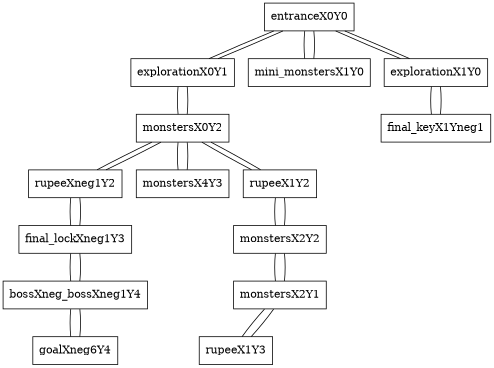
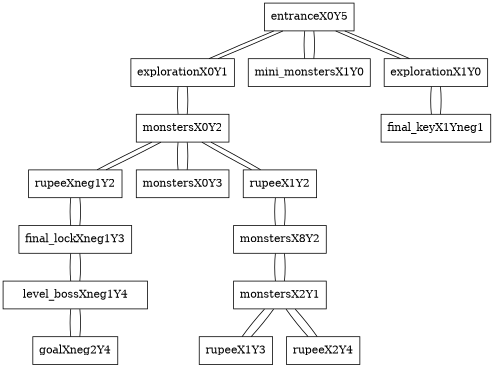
node "entranceX0Y0": label "entranceX0Y0" -> "entranceX0Y5"
node "monstersX4Y3": label "monstersX4Y3" -> "monstersX0Y3"
node "monstersX2Y2": label "monstersX2Y2" -> "monstersX8Y2"
node "bossXneg_bossXneg1Y4": label "bossXneg_bossXneg1Y4" -> "level_bossXneg1Y4"
node "goalXneg6Y4": label "goalXneg6Y4" -> "goalXneg2Y4"
node "rupeeX2Y4": added
